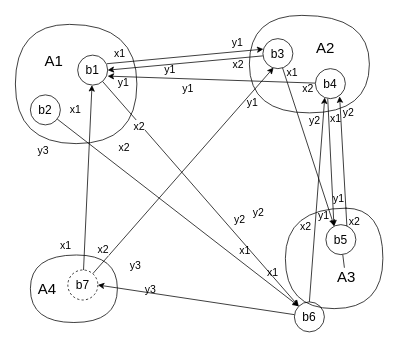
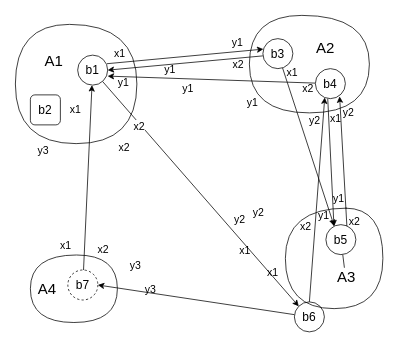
node "b2": shape ellipse -> rounded rectangle
edge "b7" -> "b3": removed
edge "b2" -> "b6": removed
